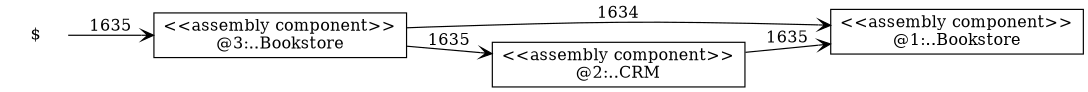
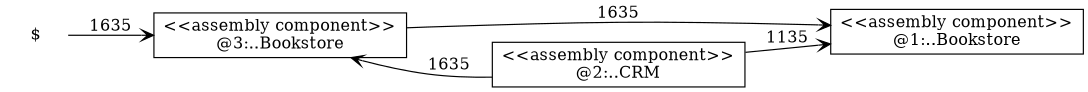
edge "<<assembly component>> @3:..Bookstore" -> "<<assembly component>> @1:..Bookstore": label "1634" -> "1635"
edge "<<assembly component>> @2:..CRM" -> "<<assembly component>> @1:..Bookstore": label "1635" -> "1135"
edge "<<assembly component>> @3:..Bookstore" -> "<<assembly component>> @2:..CRM": reversed
